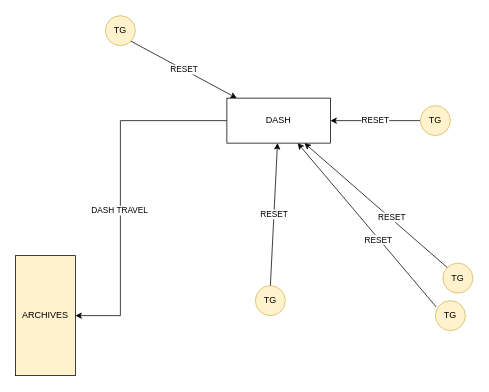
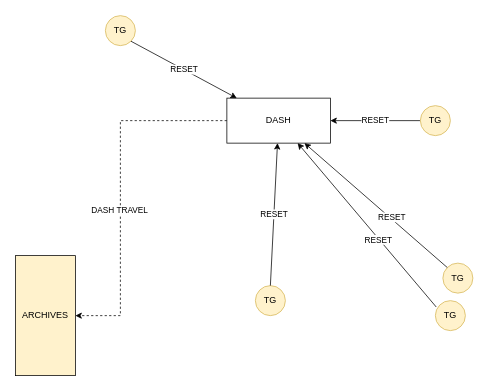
edge "DASH" -> "ARCHIVES": style solid -> dashed
